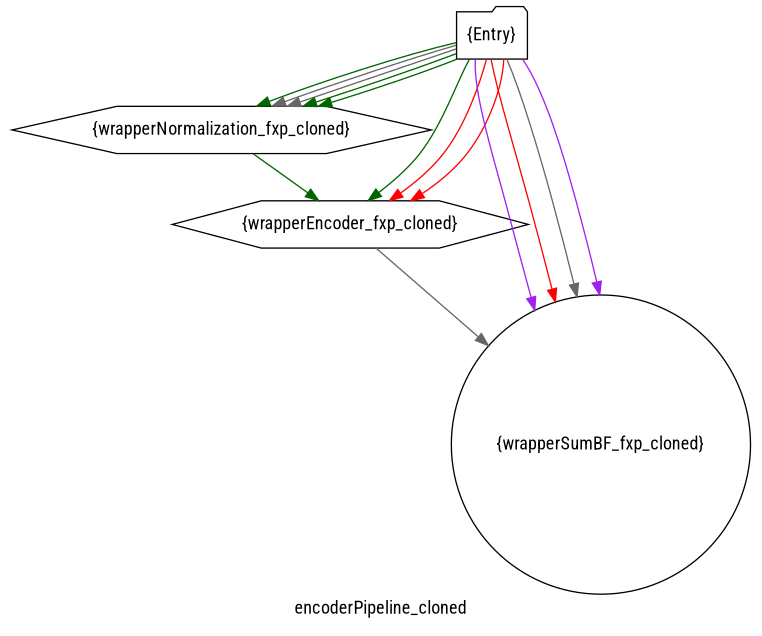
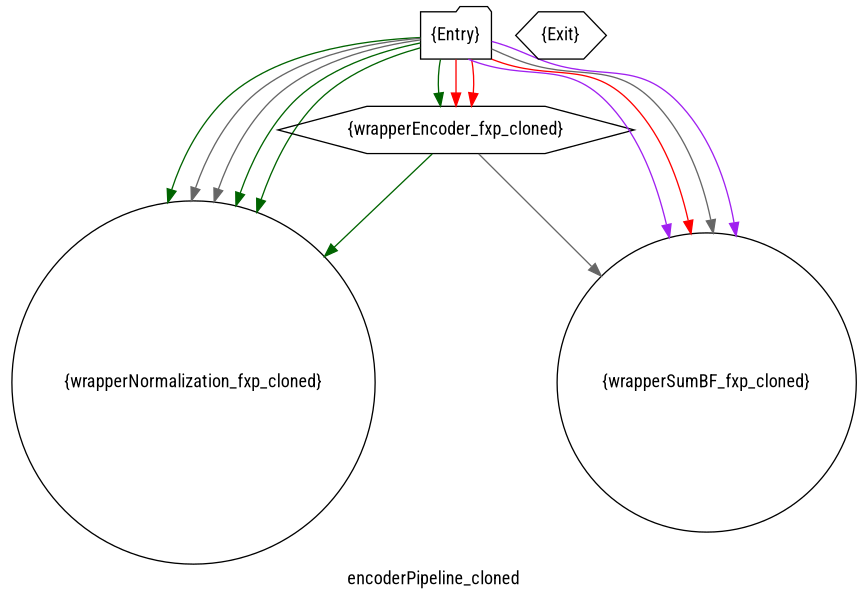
node "{Exit}": added
node "{wrapperNormalization_fxp_cloned}": shape hexagon -> circle
edge "{wrapperNormalization_fxp_cloned}" -> "{wrapperEncoder_fxp_cloned}": reversed
